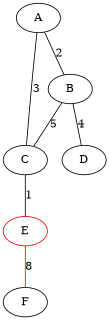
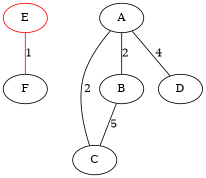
edge "A" -- "C": label "3" -> "2"
edge "B" -- "D": now "A" -- "D"
edge "C" -- "E": removed, label "1"
edge "E" -- "F": label "8" -> "1"
